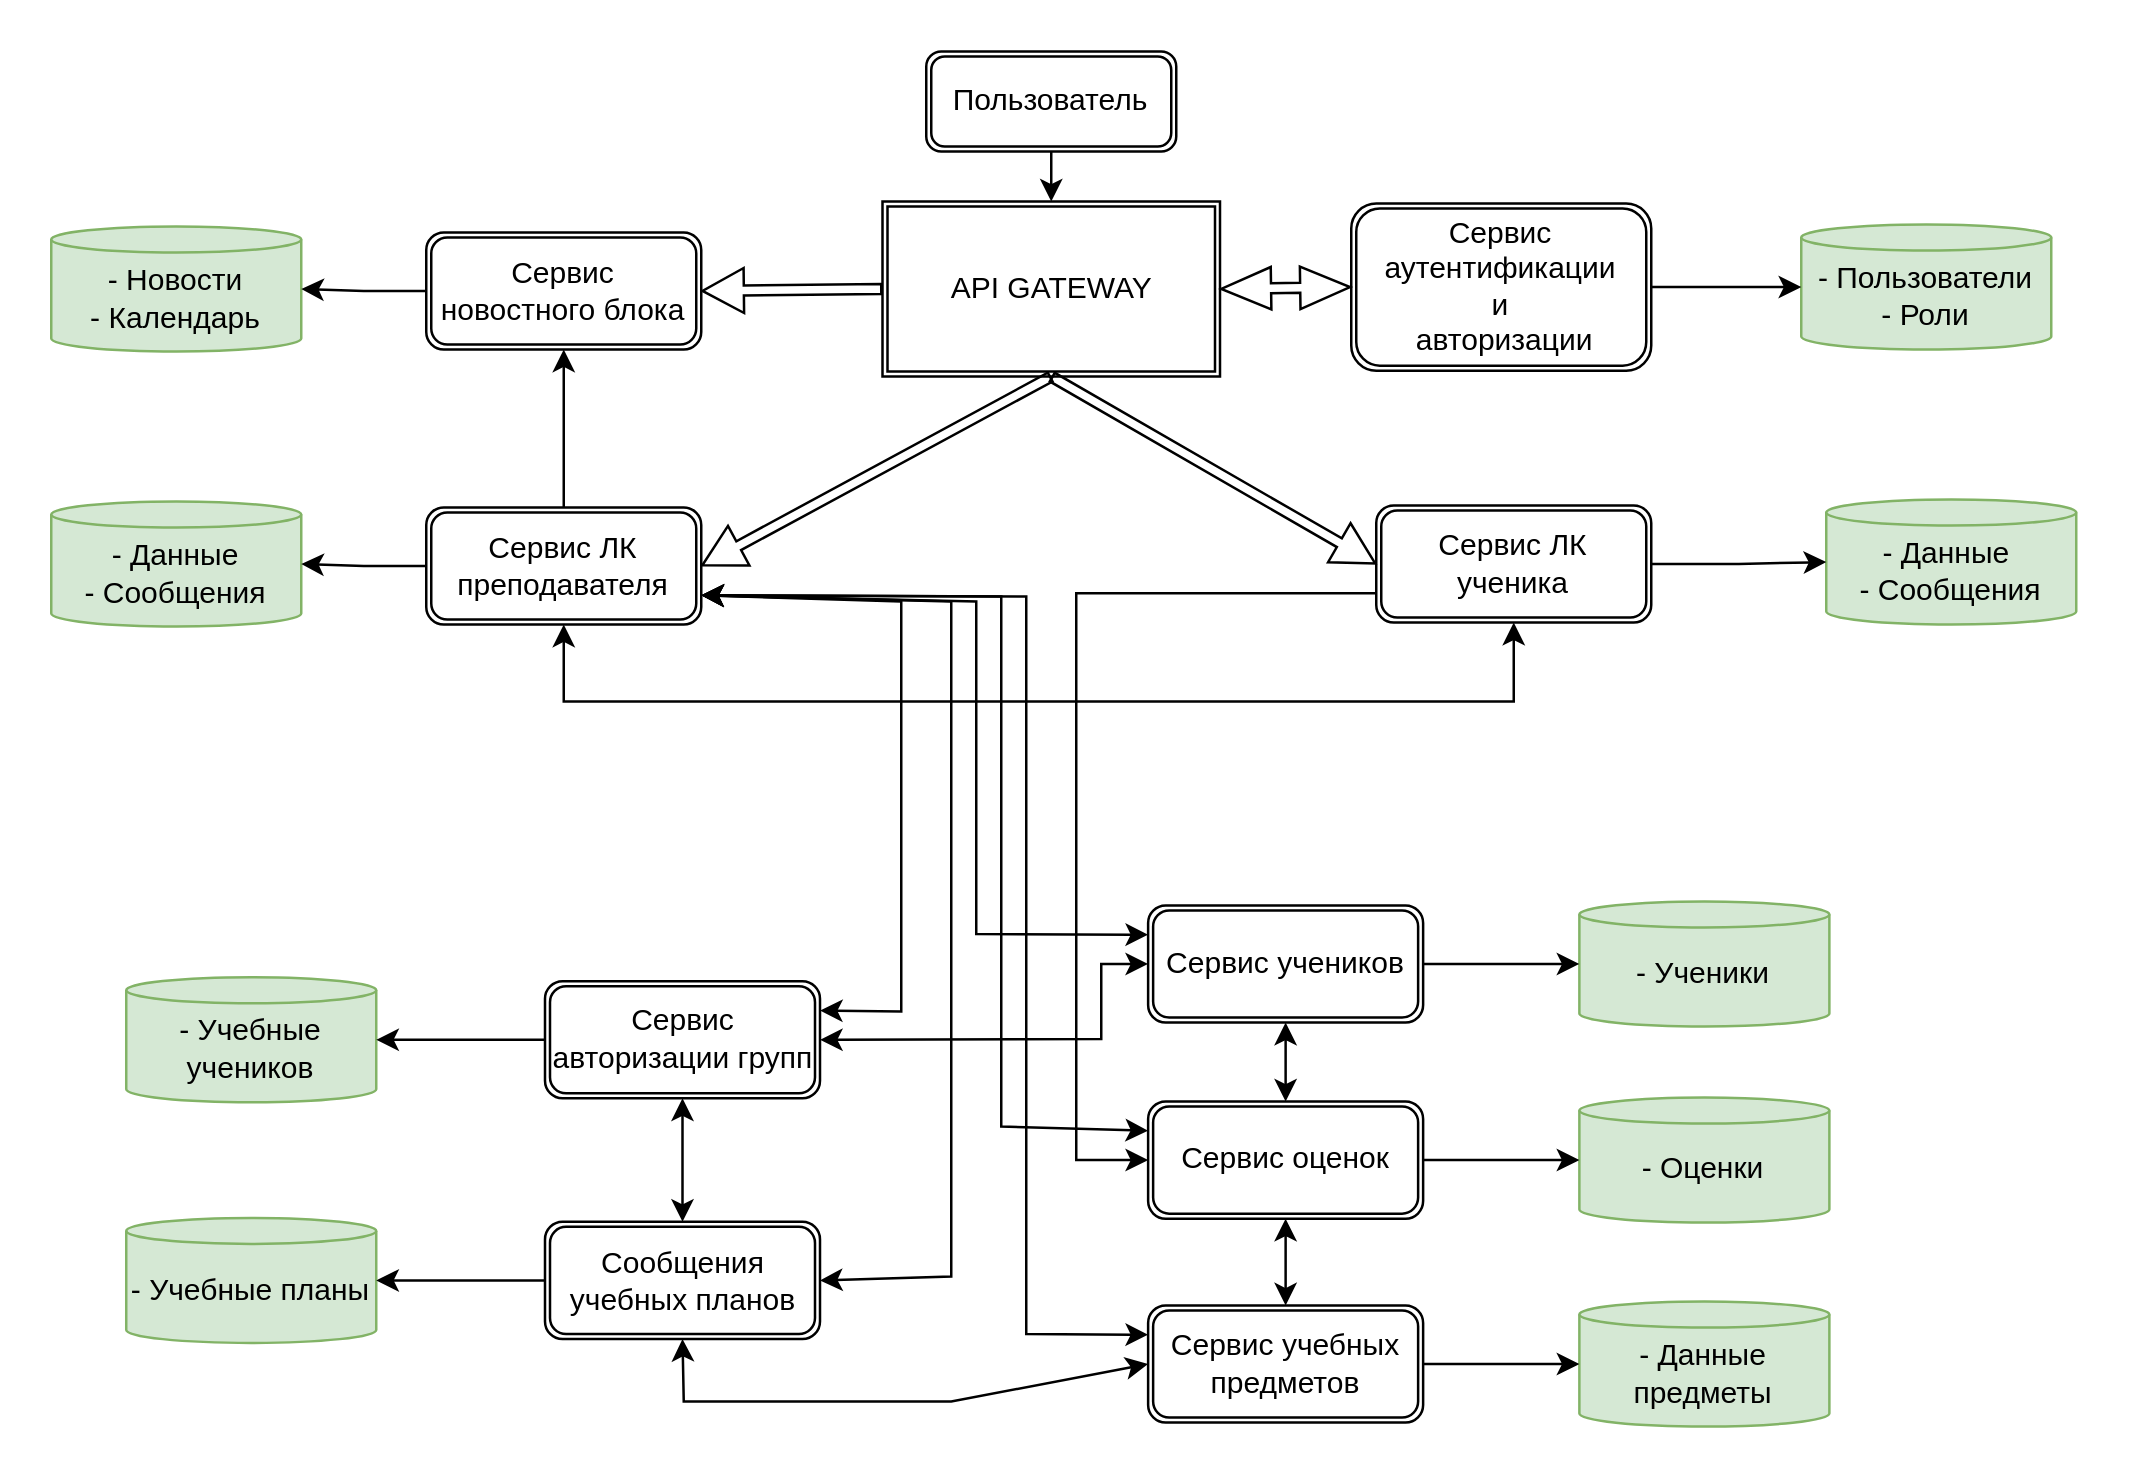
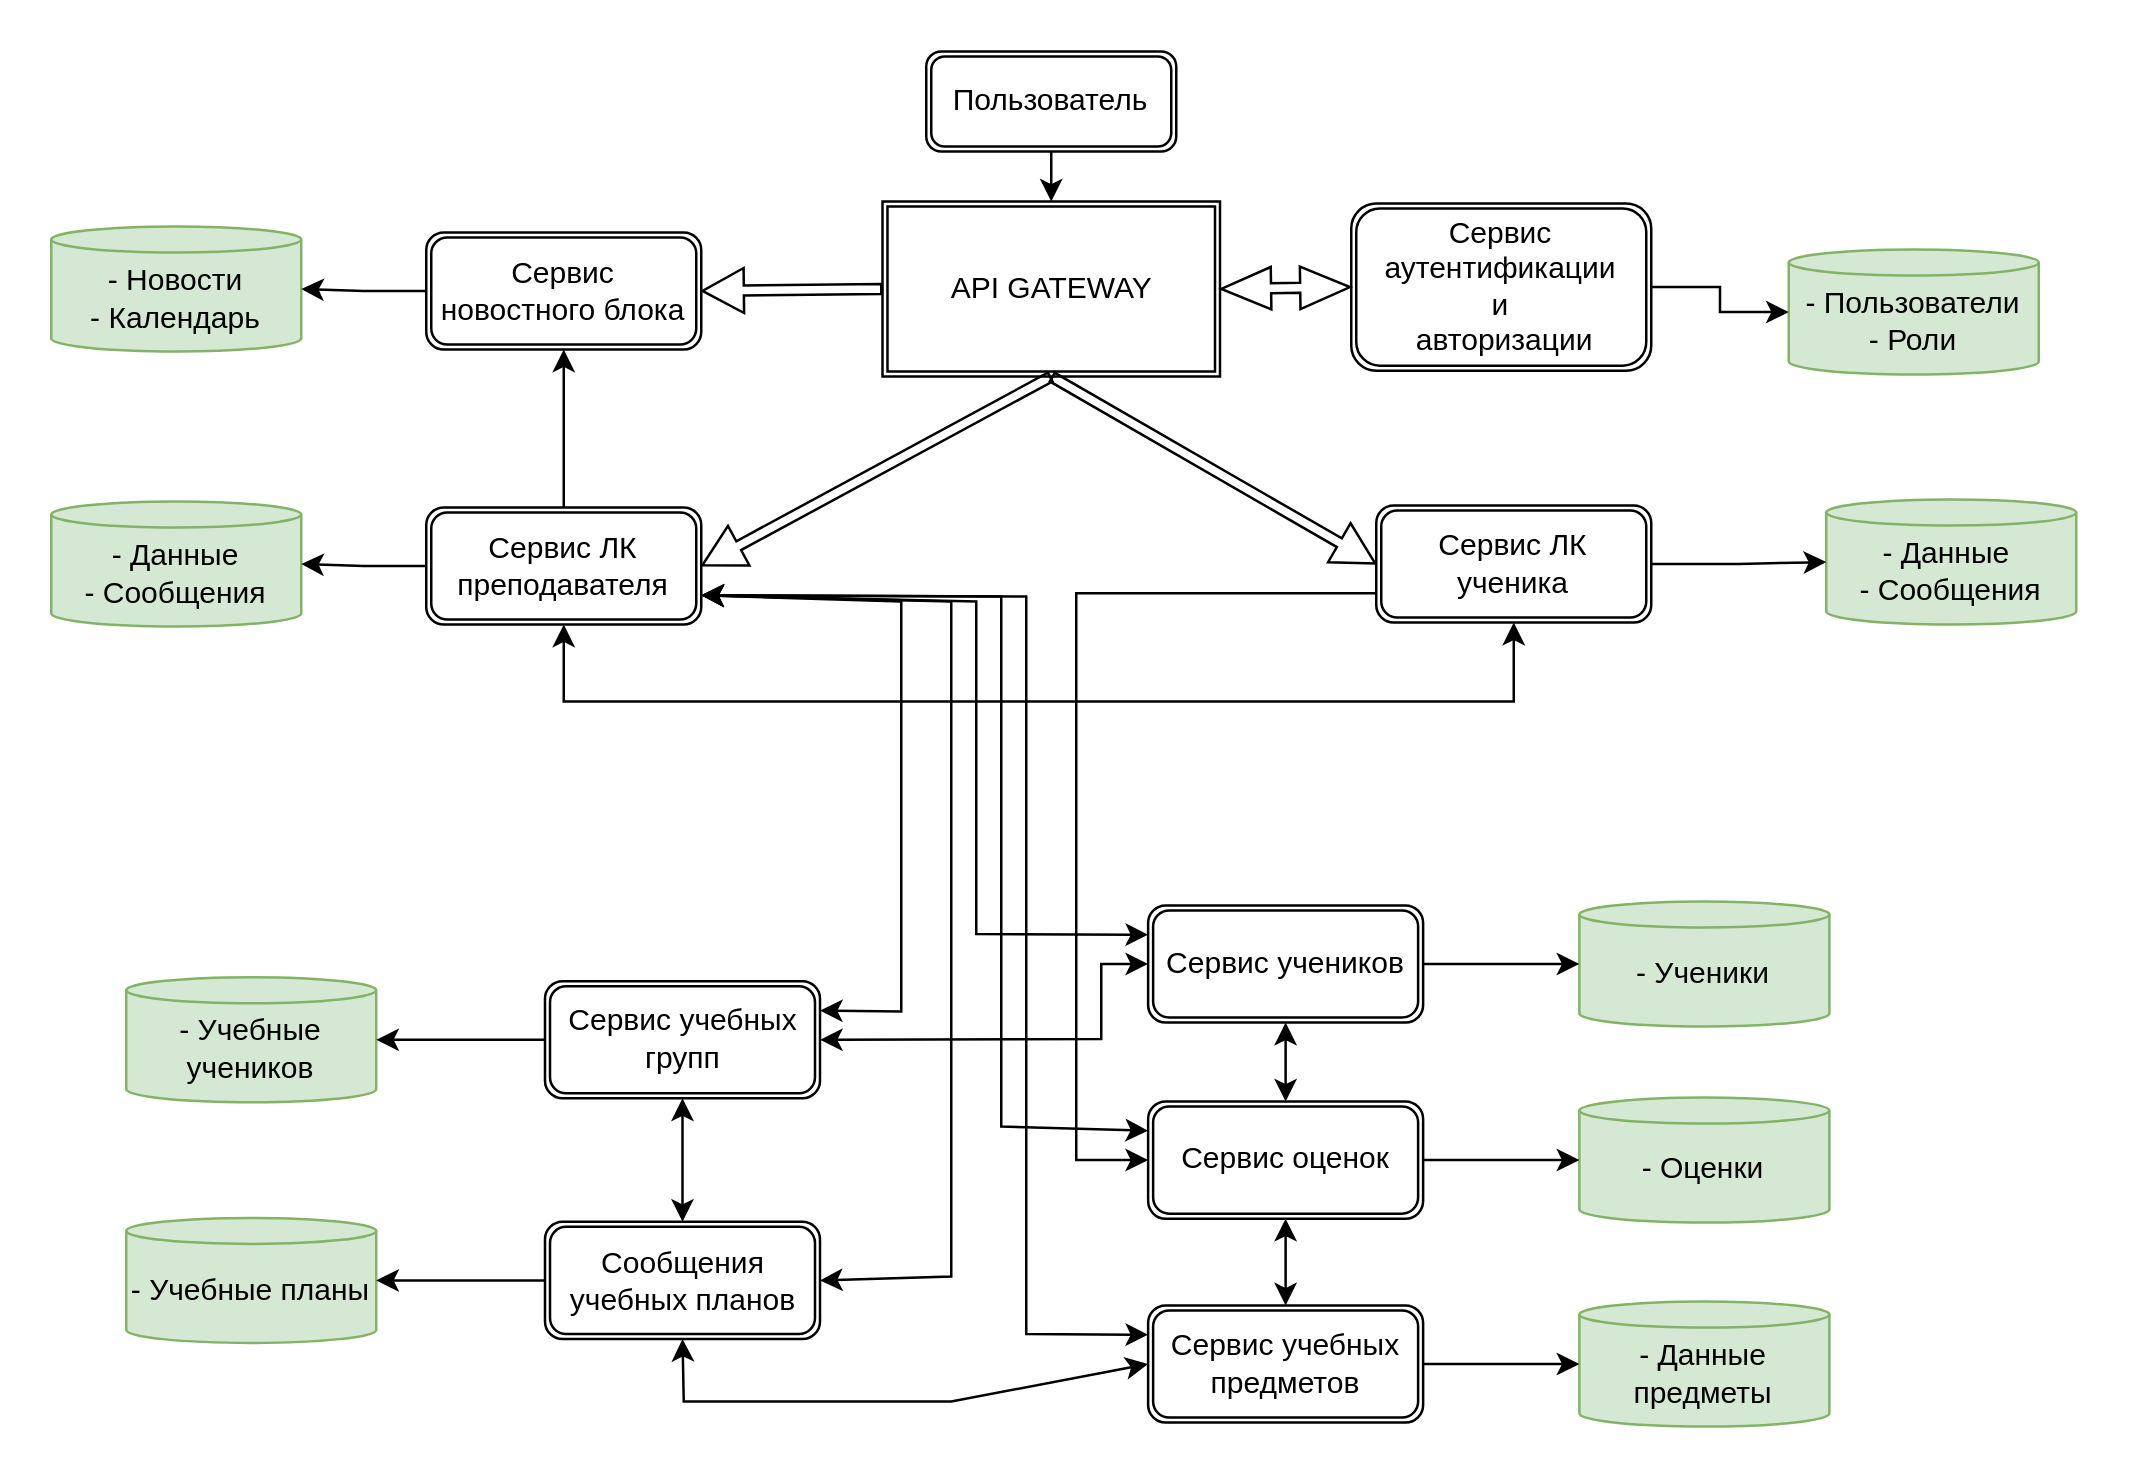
node "- Пользователи - Роли": moved (1926, 287) -> (1914, 312)
node "Сервис авторизации групп": label "Сервис авторизации групп" -> "Сервис учебных групп"
